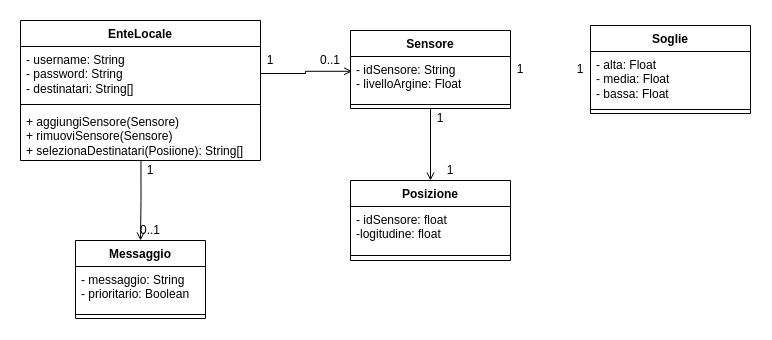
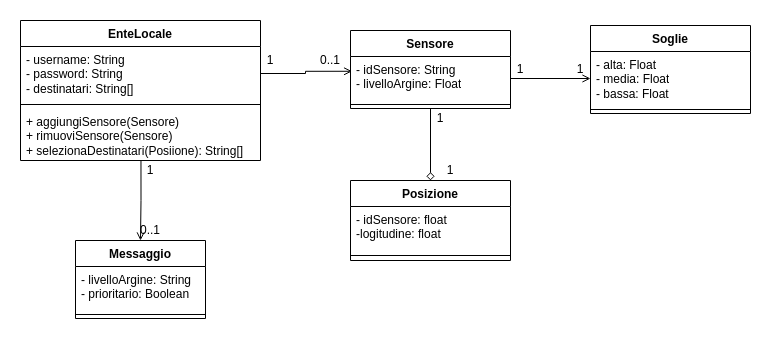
edge "- idSensore: String - livelloArgine: Float" -> "- alta: Float - media: Float - bassa: Float": added
edge "Sensore" -> "Posizione": arrowhead open -> diamond
node "- messaggio: String - prioritario: Boolean": label "- messaggio: String - prioritario: Boolean" -> "- livelloArgine: String - prioritario: Boolean"
